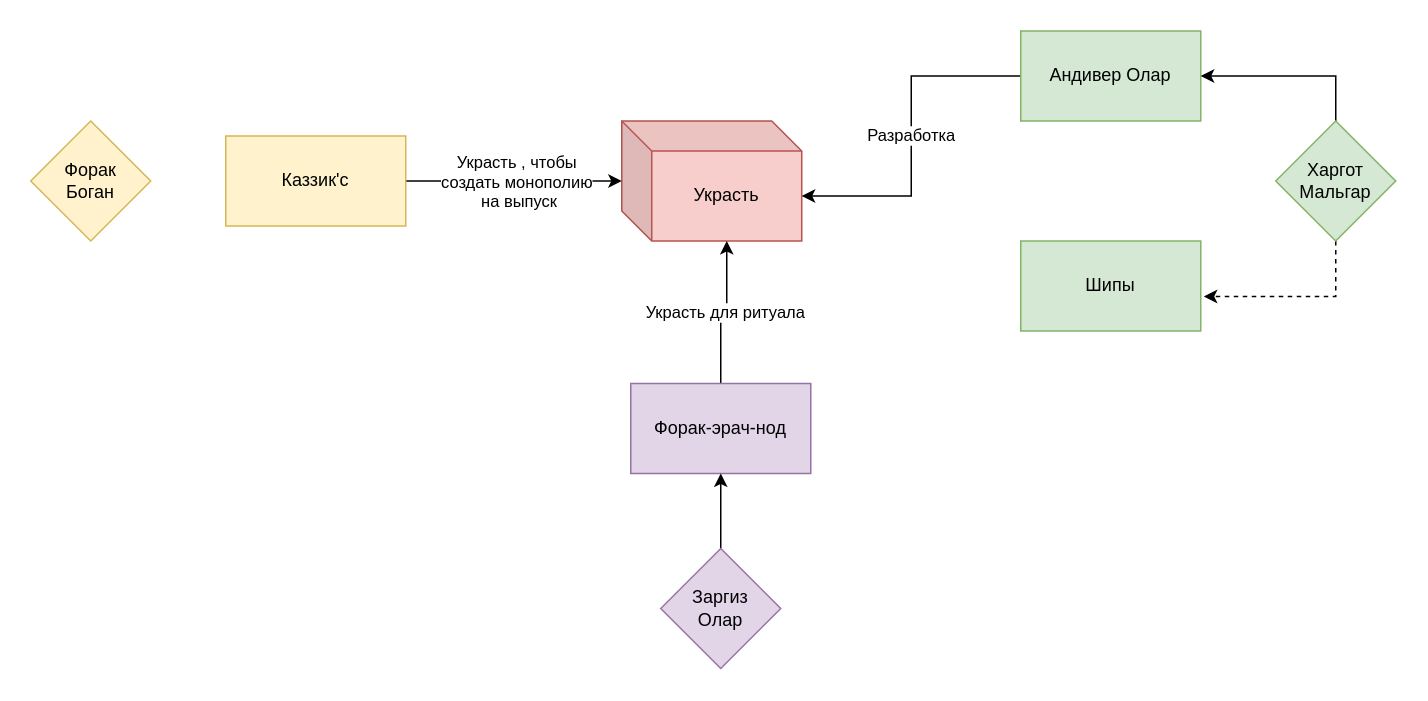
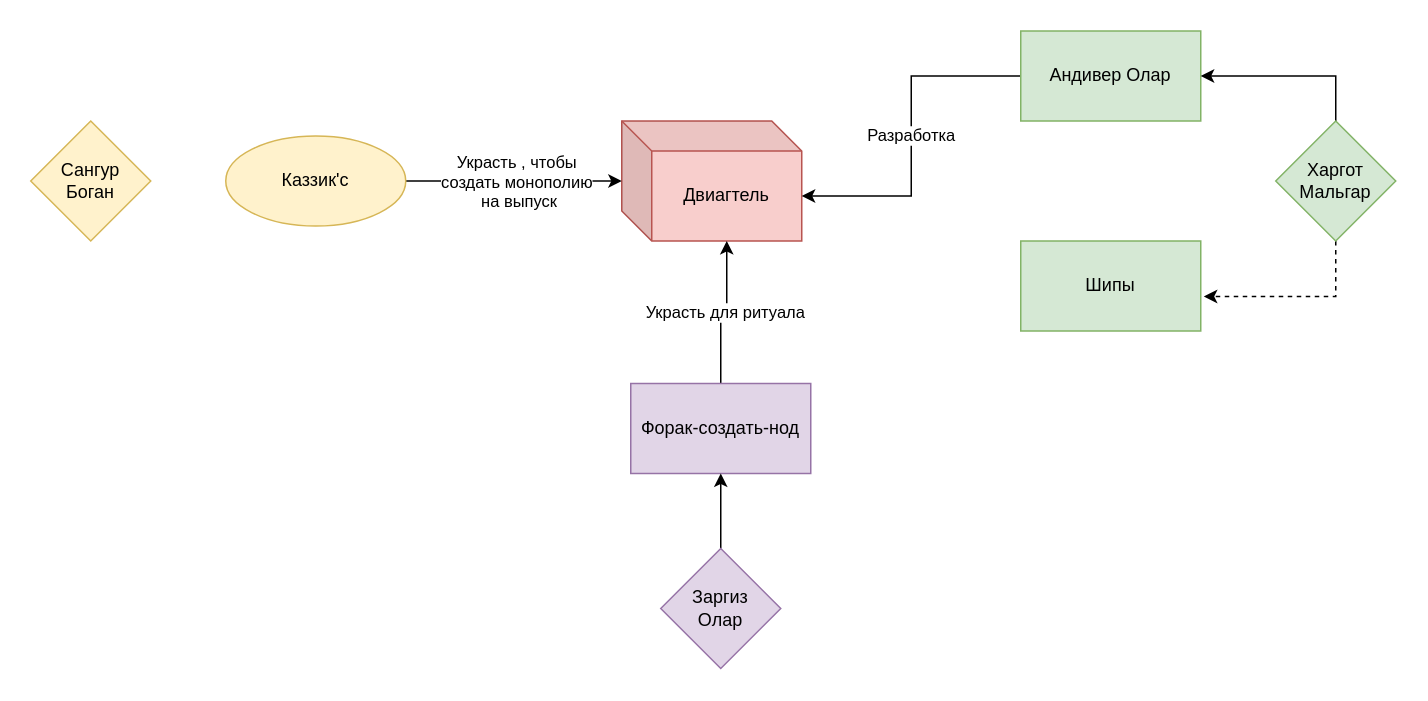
node "Форак Боган": label "Форак Боган" -> "Сангур Боган"
node "Каззик'с": shape rectangle -> ellipse
node "Украсть": label "Украсть" -> "Двиагтель"
node "Форак-эрач-нод": label "Форак-эрач-нод" -> "Форак-создать-нод"
